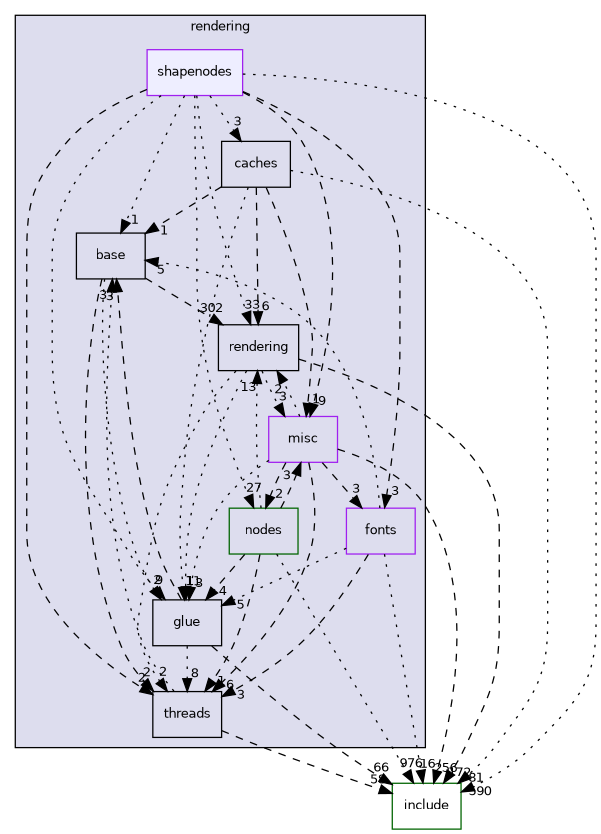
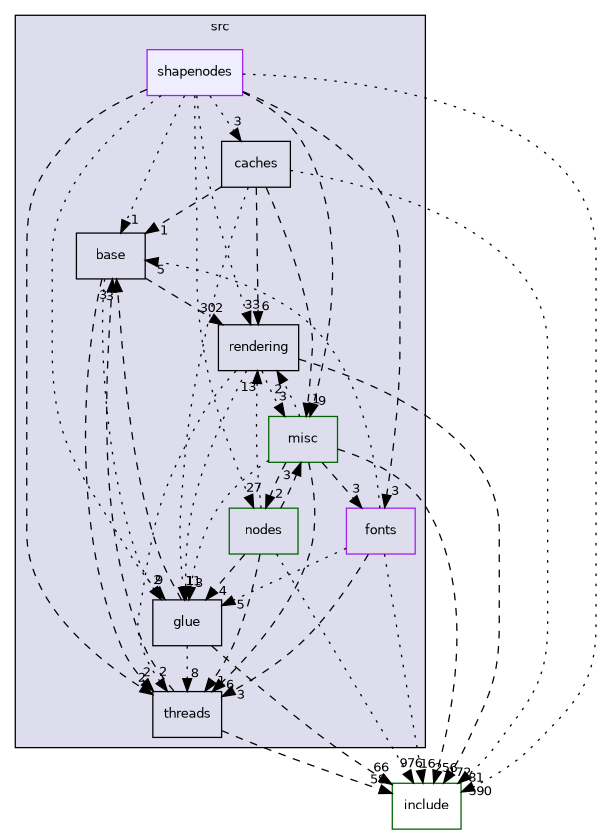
cluster "rendering": label "rendering" -> "src"
node "misc": color purple -> darkgreen
edge "threads" -> "base": style dotted -> dashed
